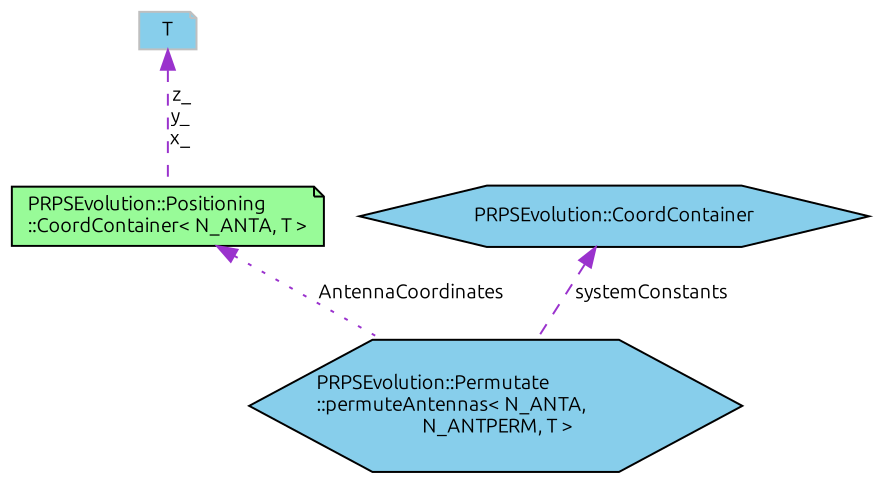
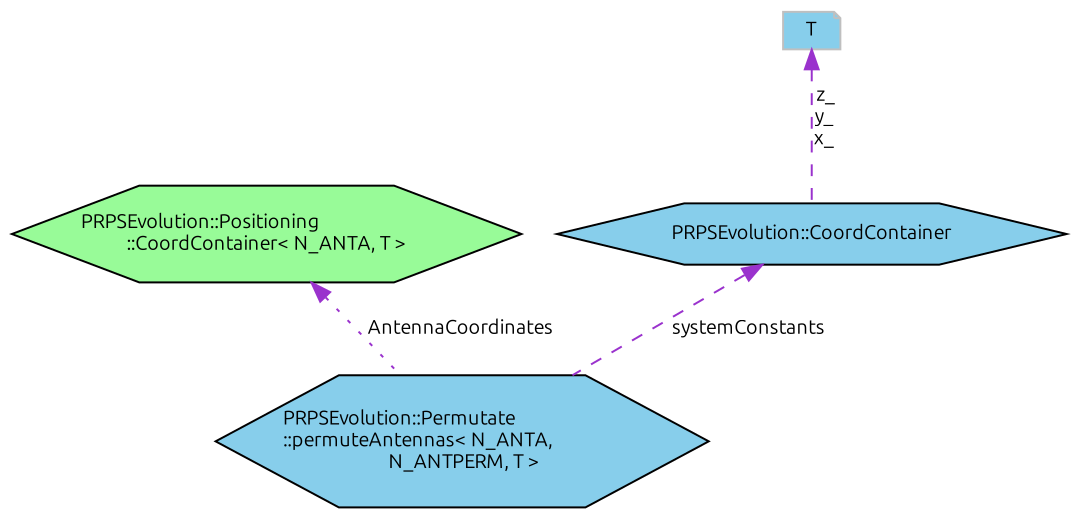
edge "PRPSEvolution::Positioning ::CoordContainer< N_ANTA, T >" -> "T": now "PRPSEvolution::CoordContainer" -> "T"
node "PRPSEvolution::Positioning ::CoordContainer< N_ANTA, T >": shape note -> hexagon
